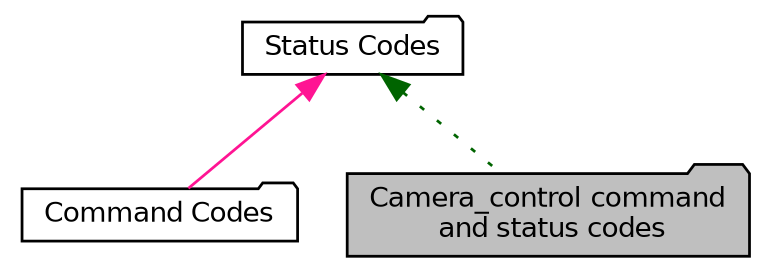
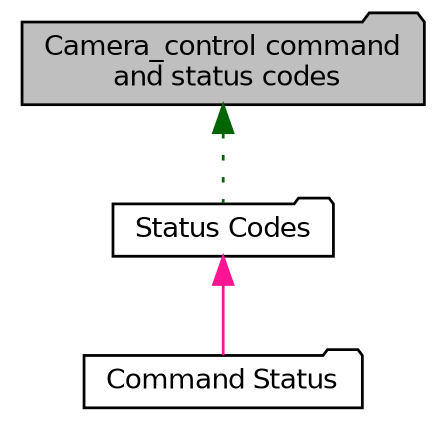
edge "Camera_control command and status codes" -> "Status Codes": reversed
node "Command Codes": label "Command Codes" -> "Command Status"
